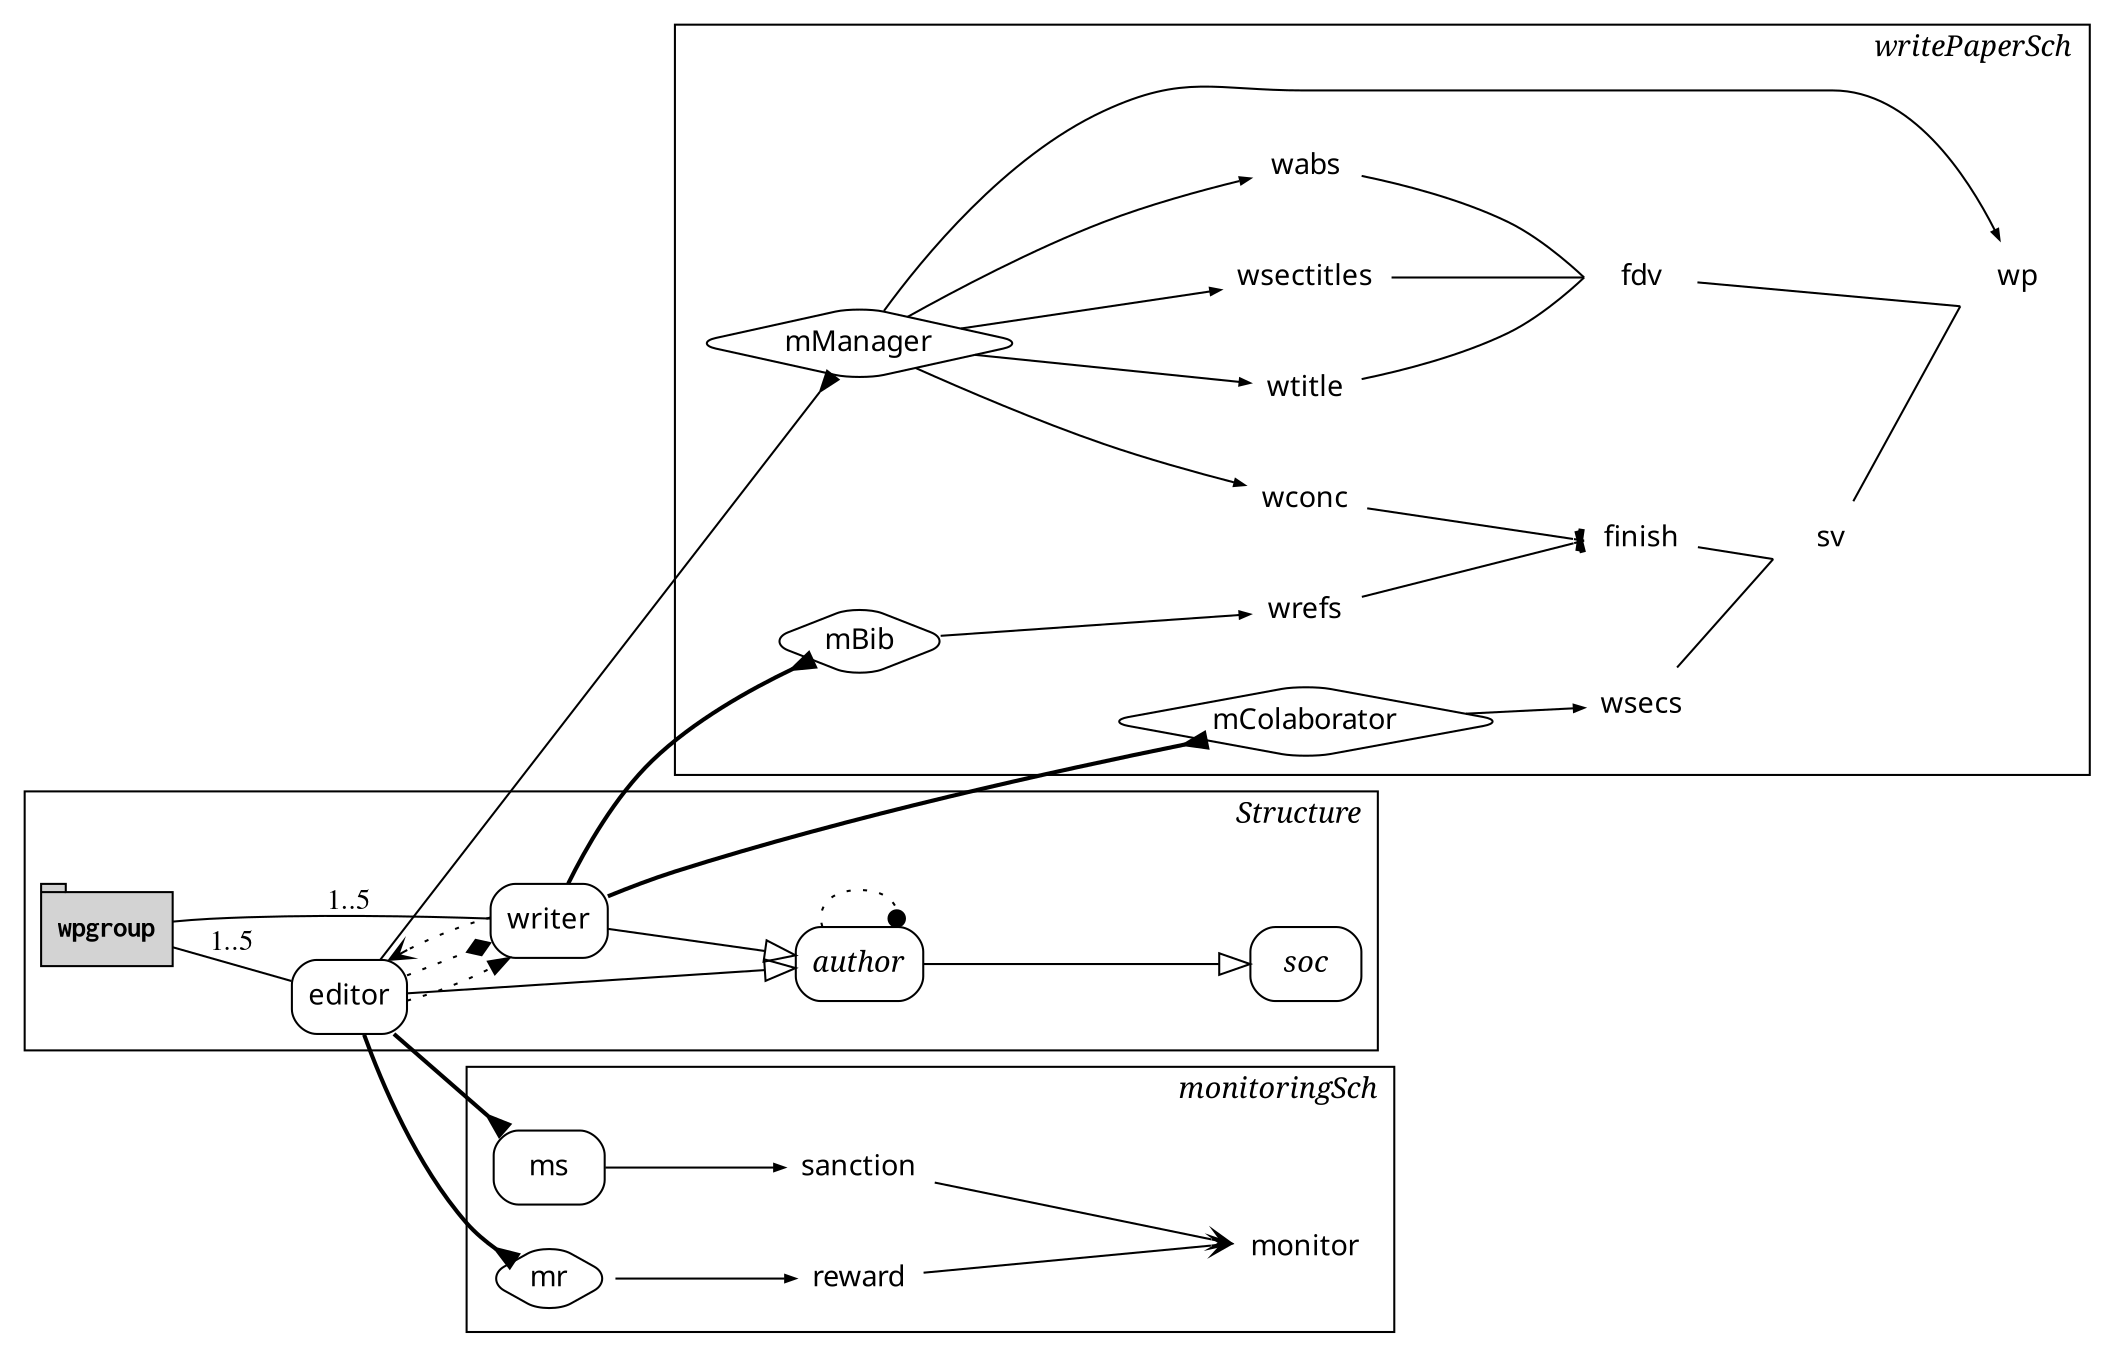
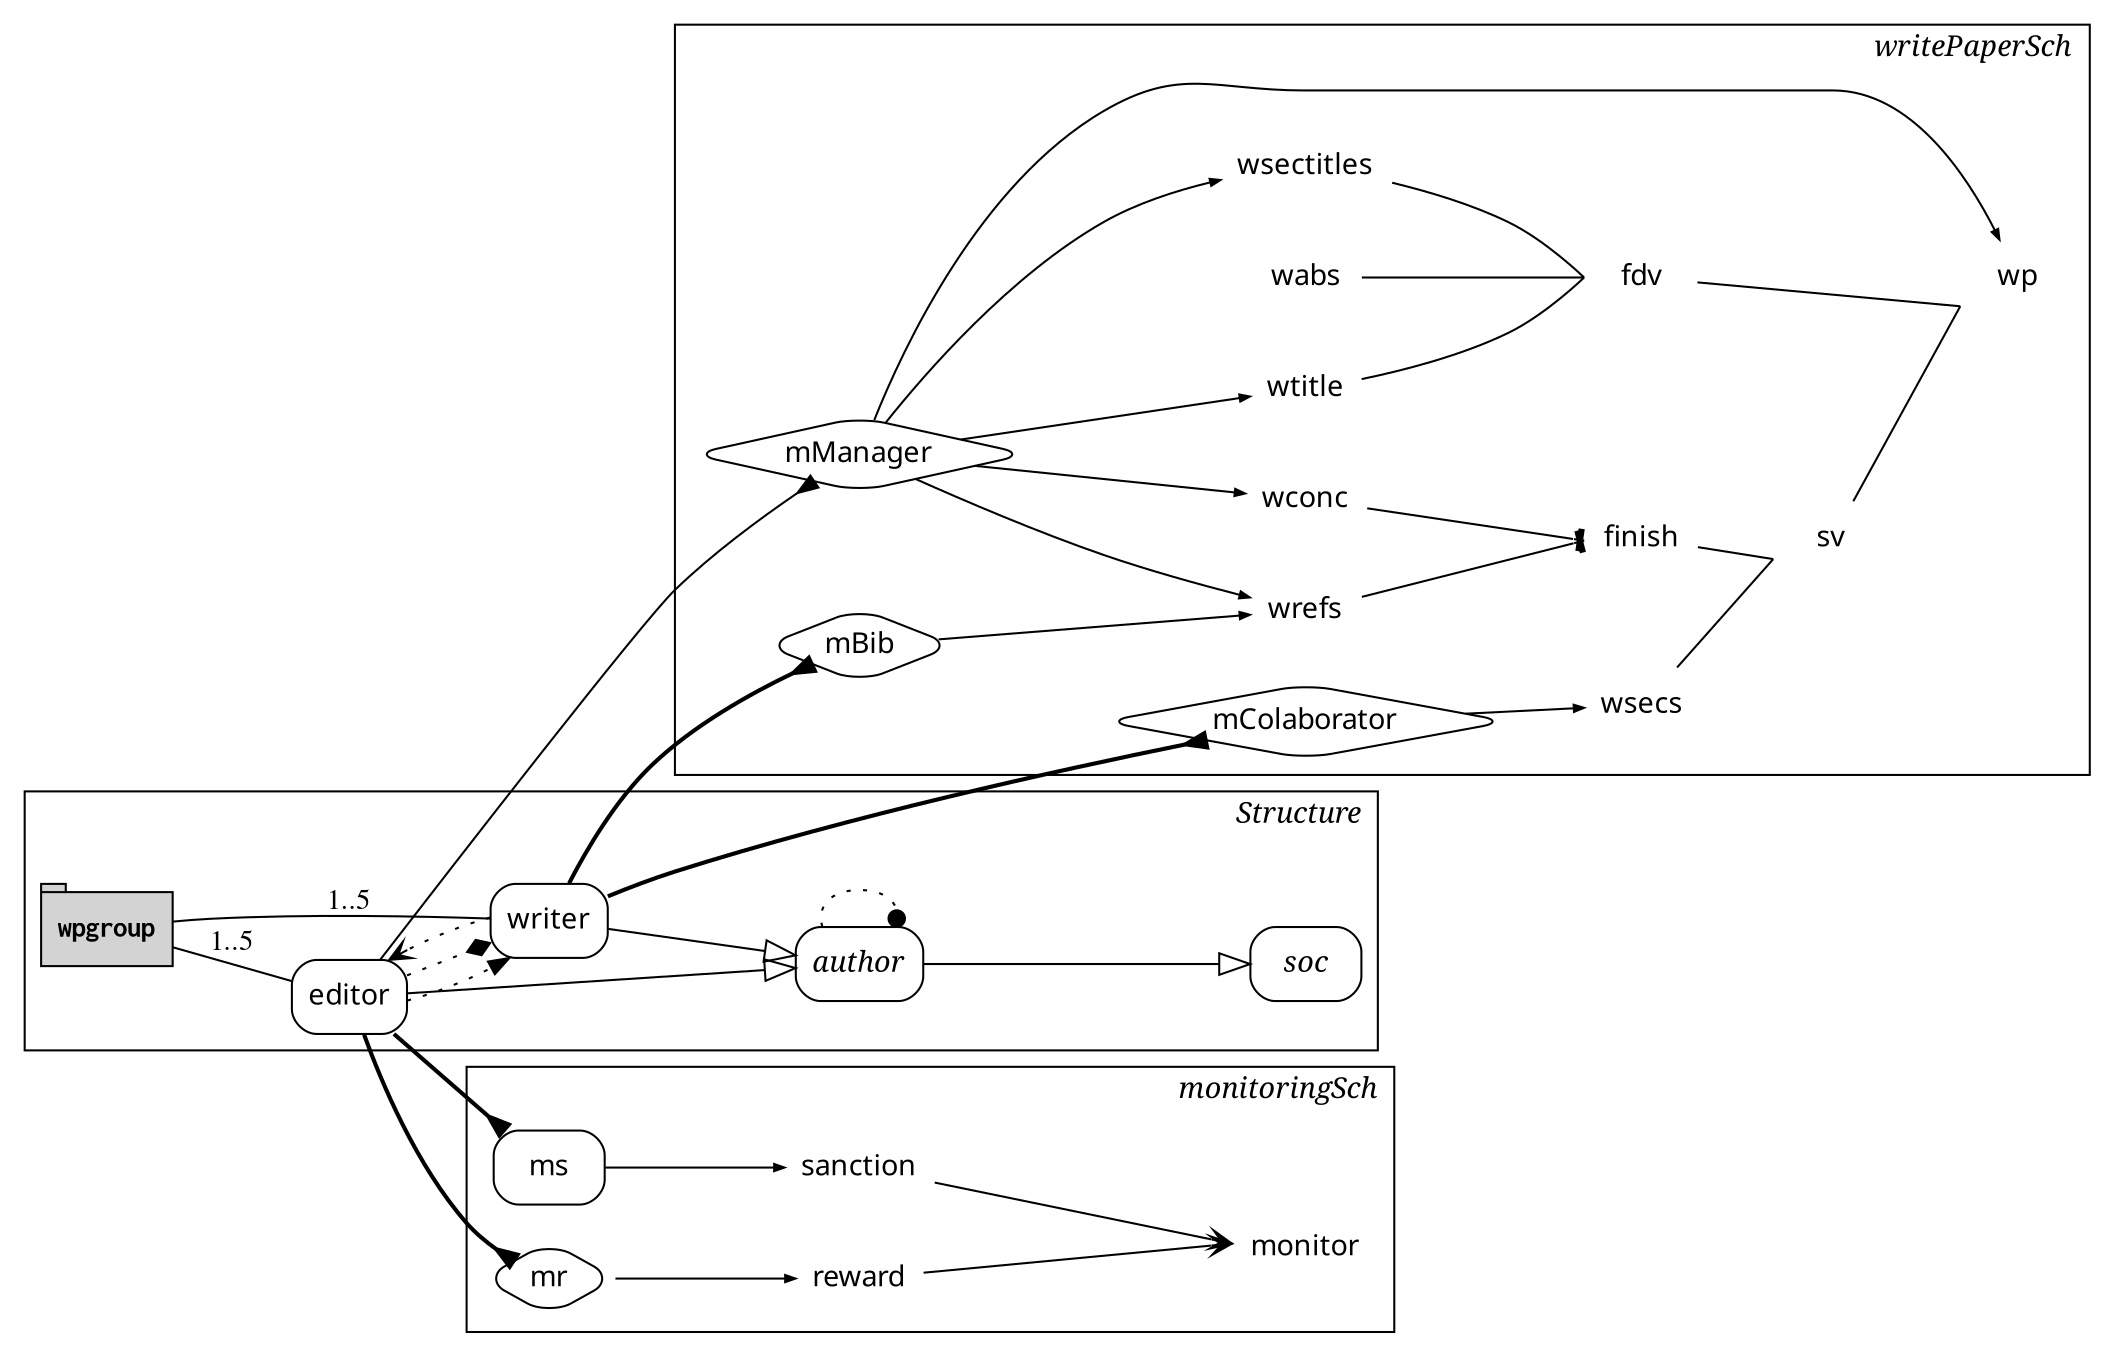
edge "mManager" -> "wabs": now "mManager" -> "wrefs"
